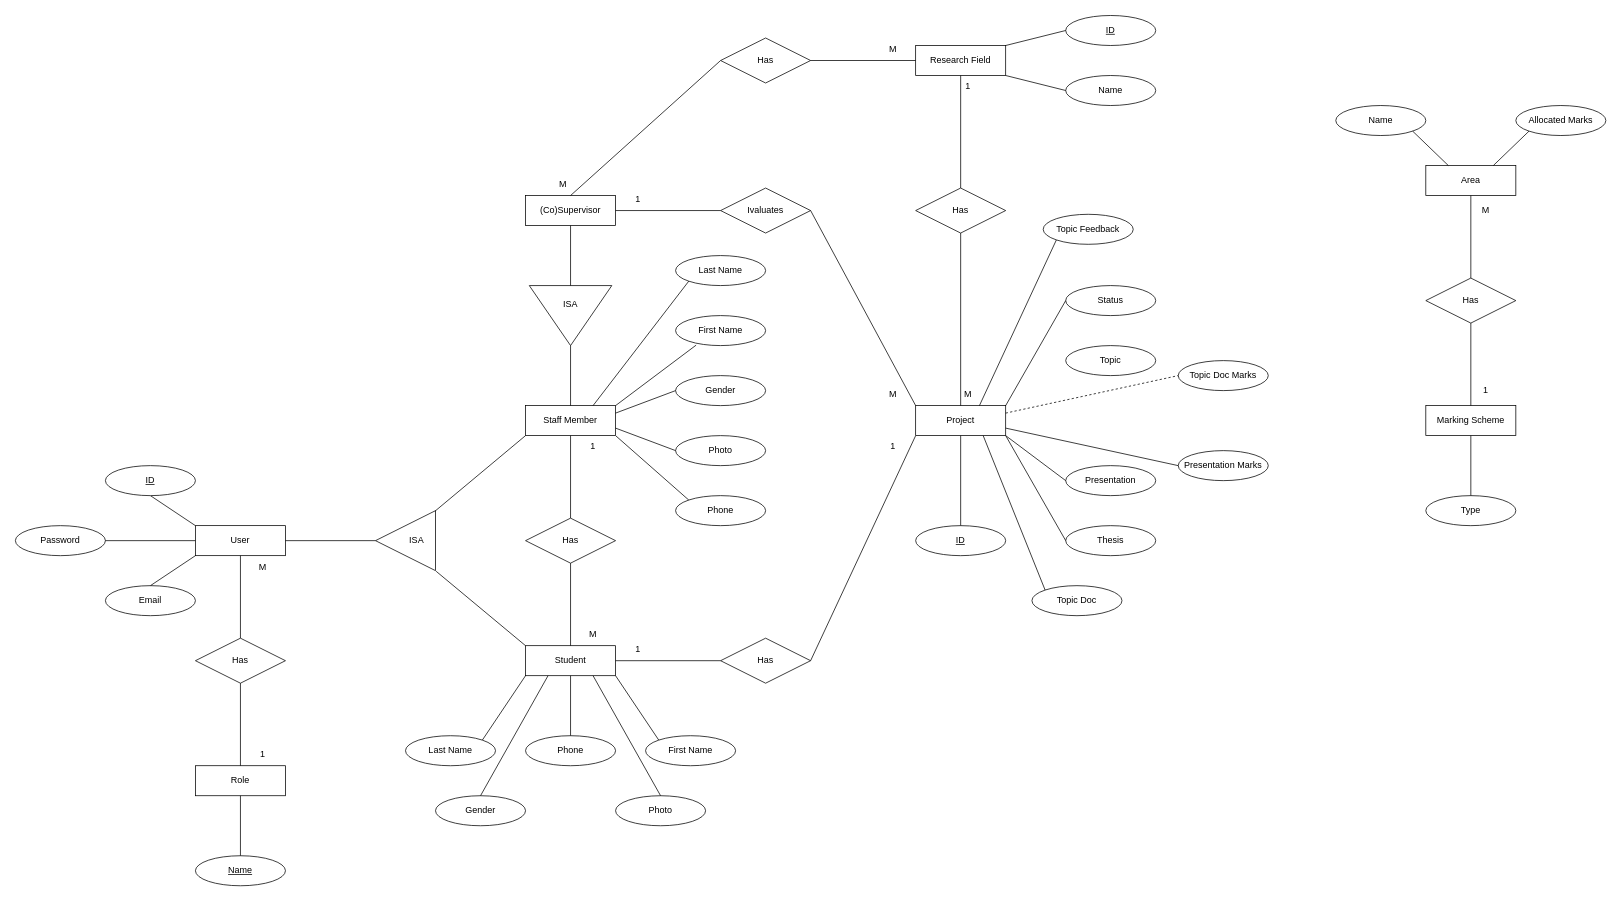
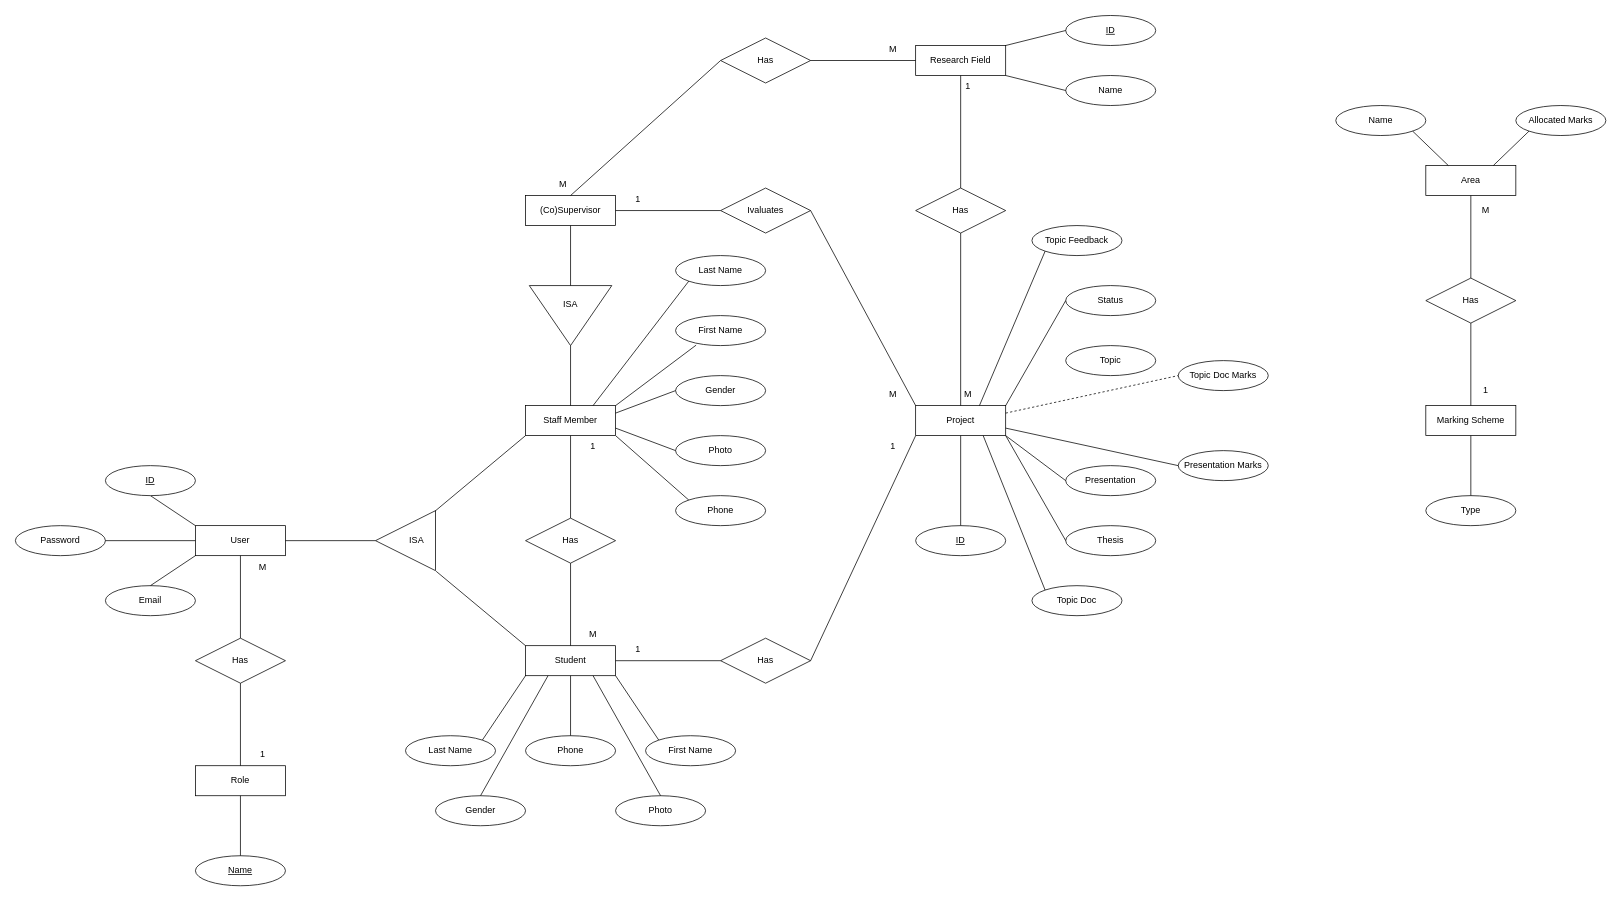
node "Topic Feedback": moved (1088, 229) -> (1077, 240)
